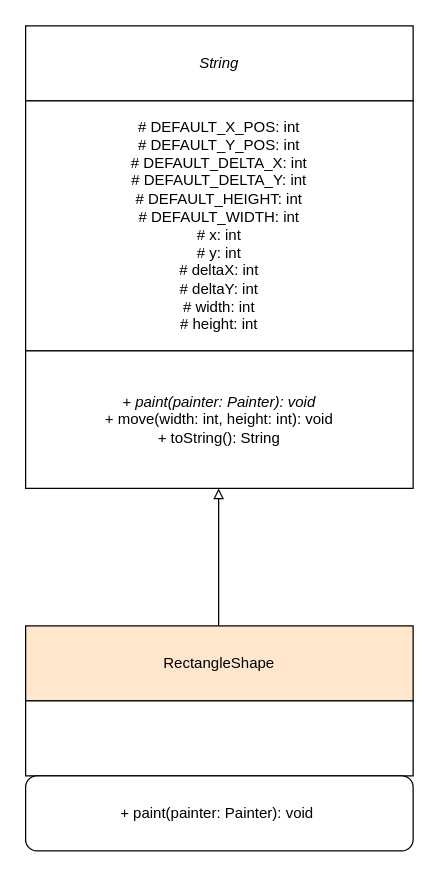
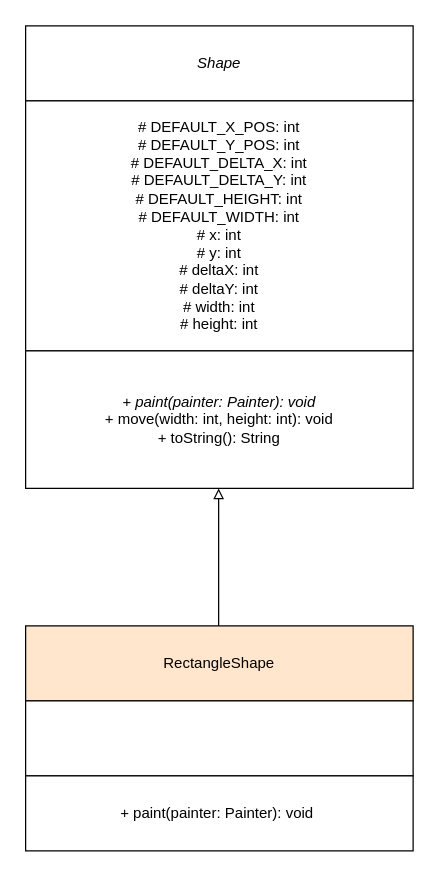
node "String": label "String" -> "Shape"
node "+ paint(painter: Painter): void": shape rounded rectangle -> rectangle
